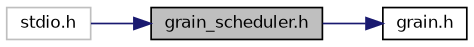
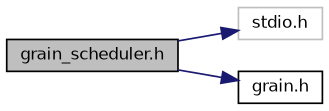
edge "stdio.h" -> "grain_scheduler.h": reversed
